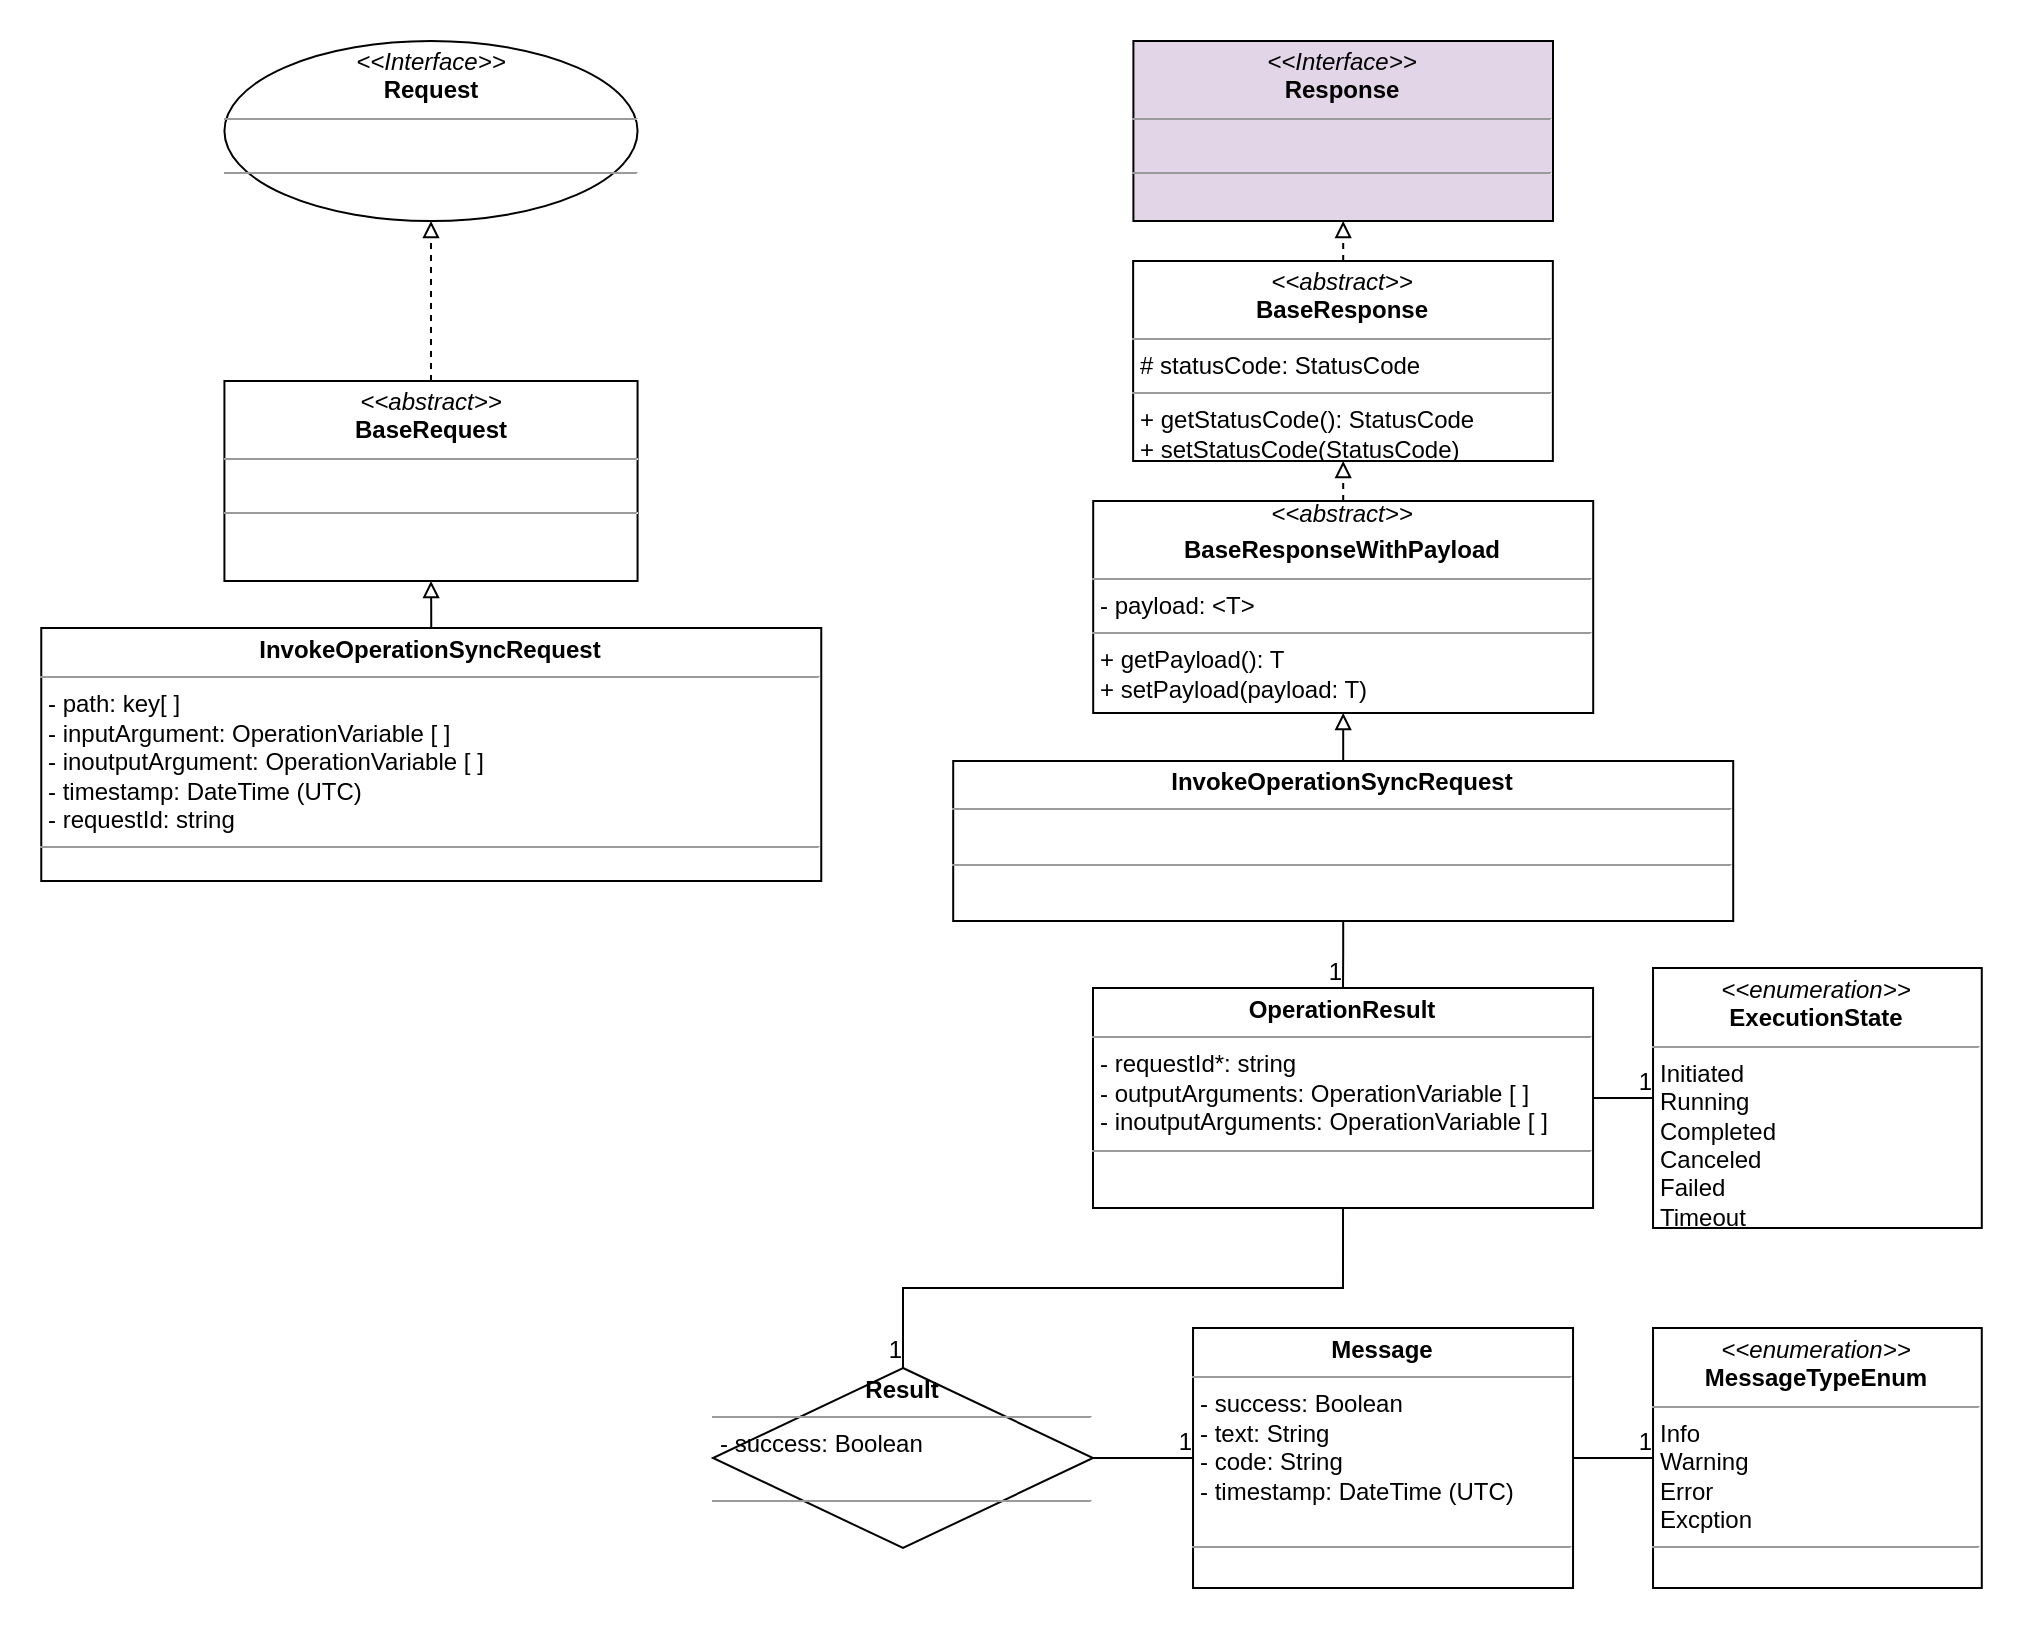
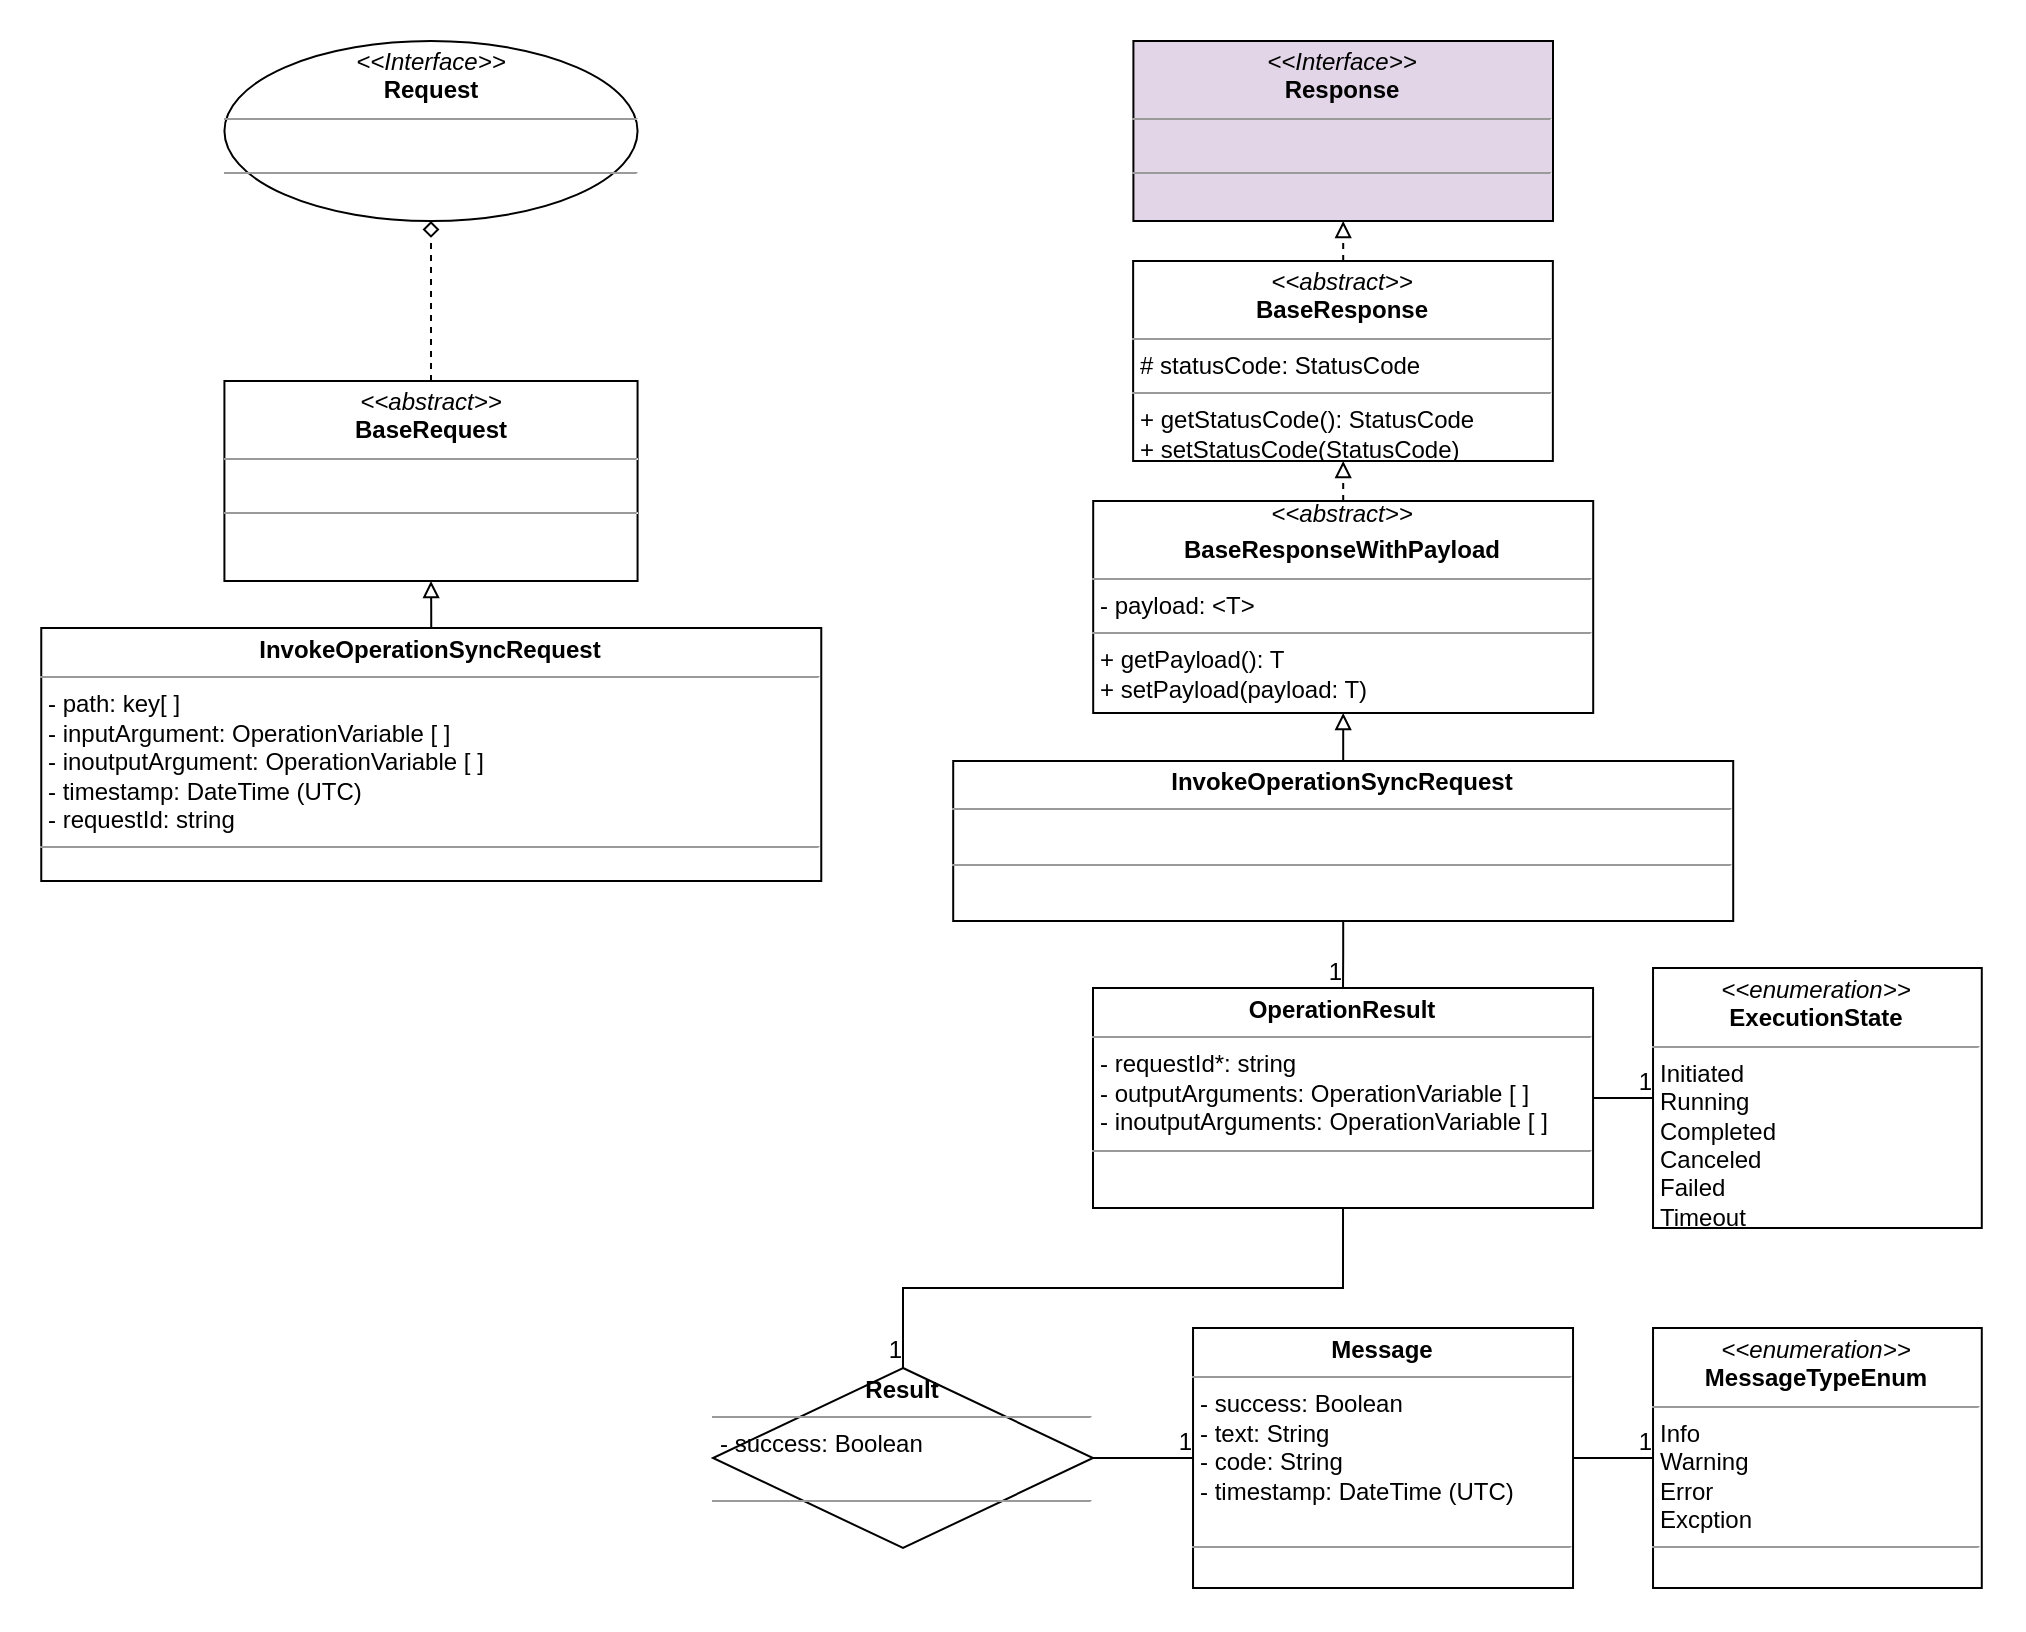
edge "<<abstract>> BaseRequest" -> "<<Interface>> Request": arrowhead block -> diamond
